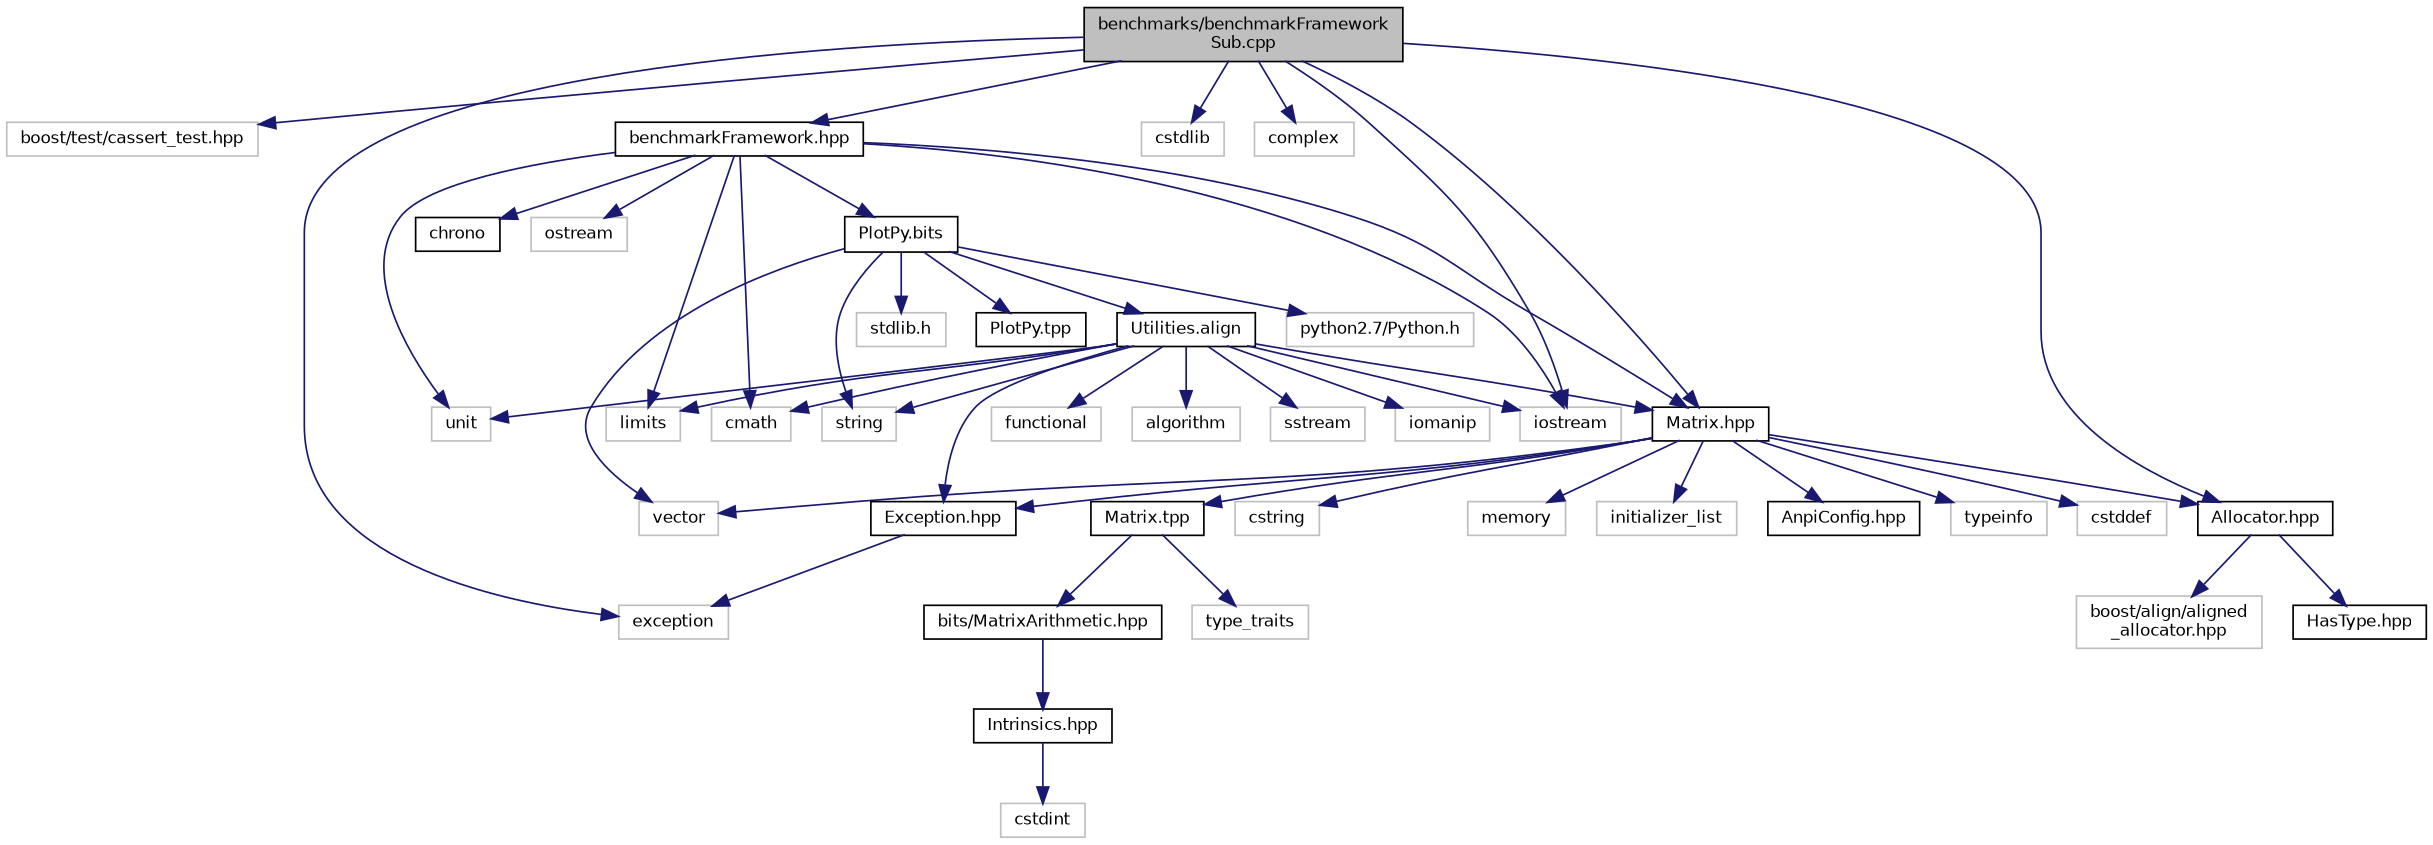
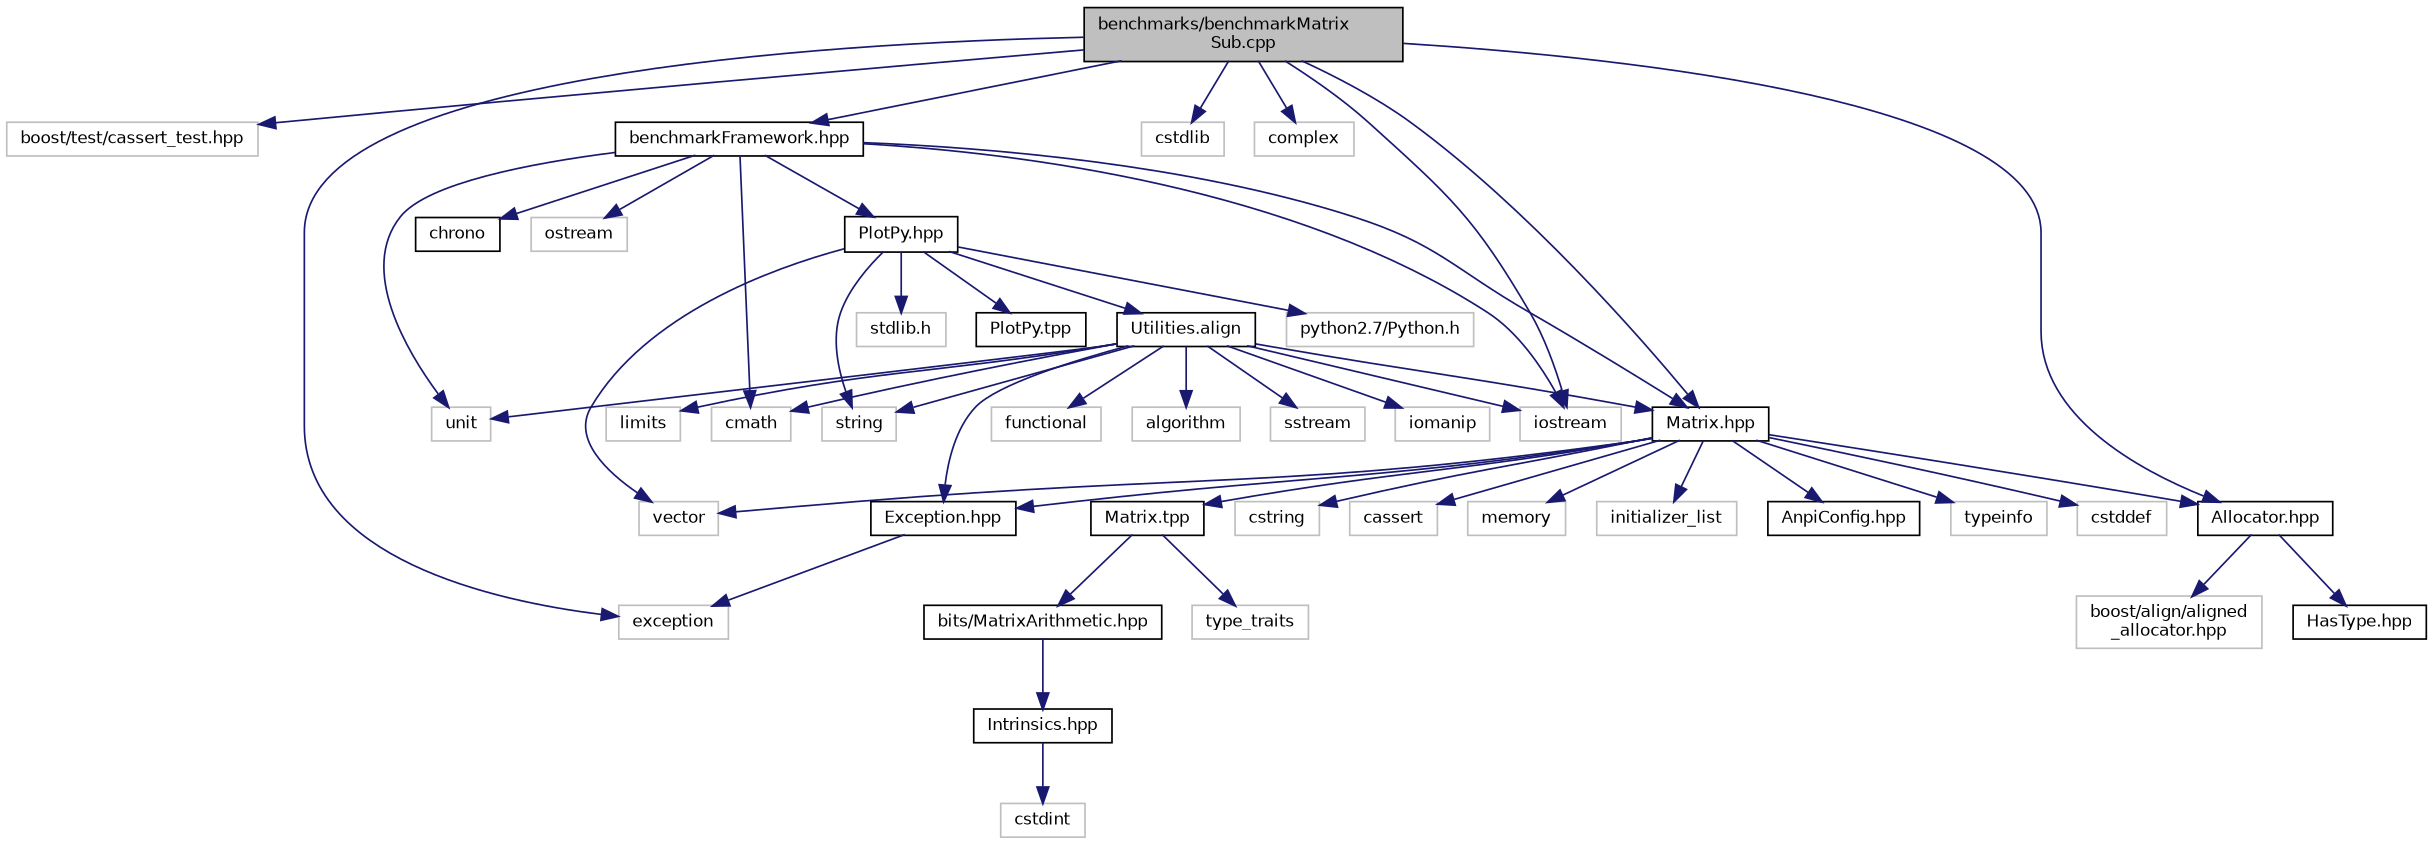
node "benchmarks/benchmarkFramework Sub.cpp": label "benchmarks/benchmarkFramework Sub.cpp" -> "benchmarks/benchmarkMatrix Sub.cpp"
node "PlotPy.bits": label "PlotPy.bits" -> "PlotPy.hpp"
edge "benchmarkFramework.hpp" -> "limits": removed
node "cassert": added
